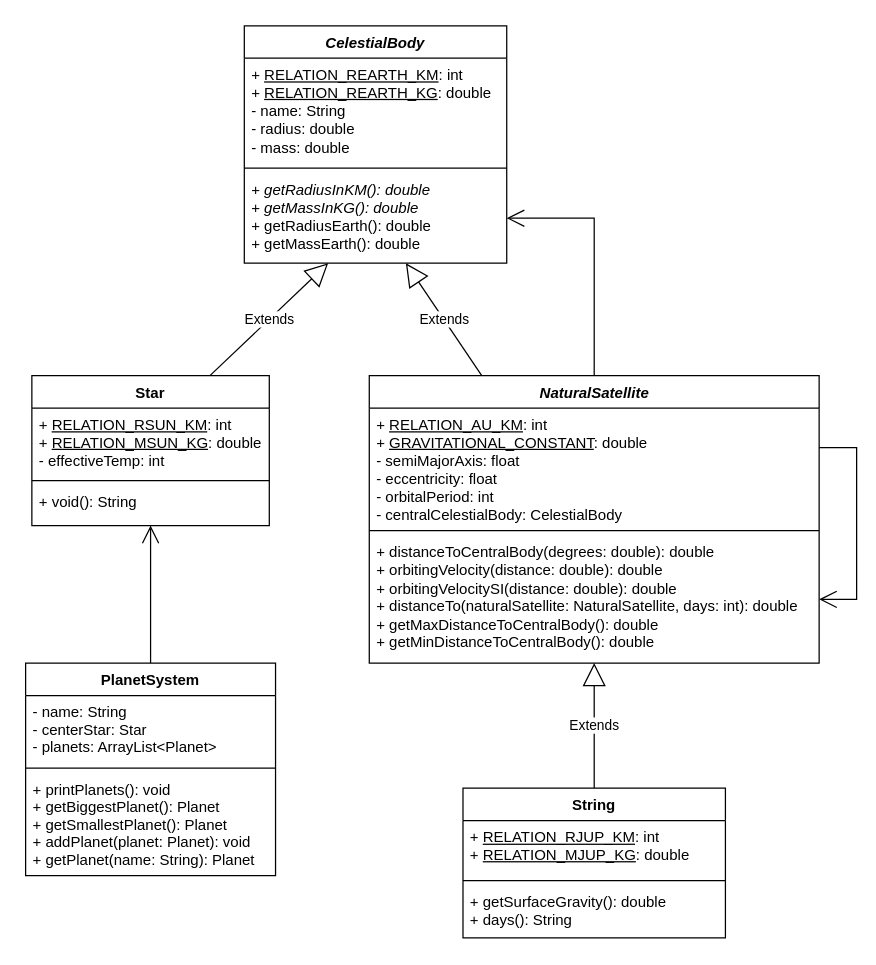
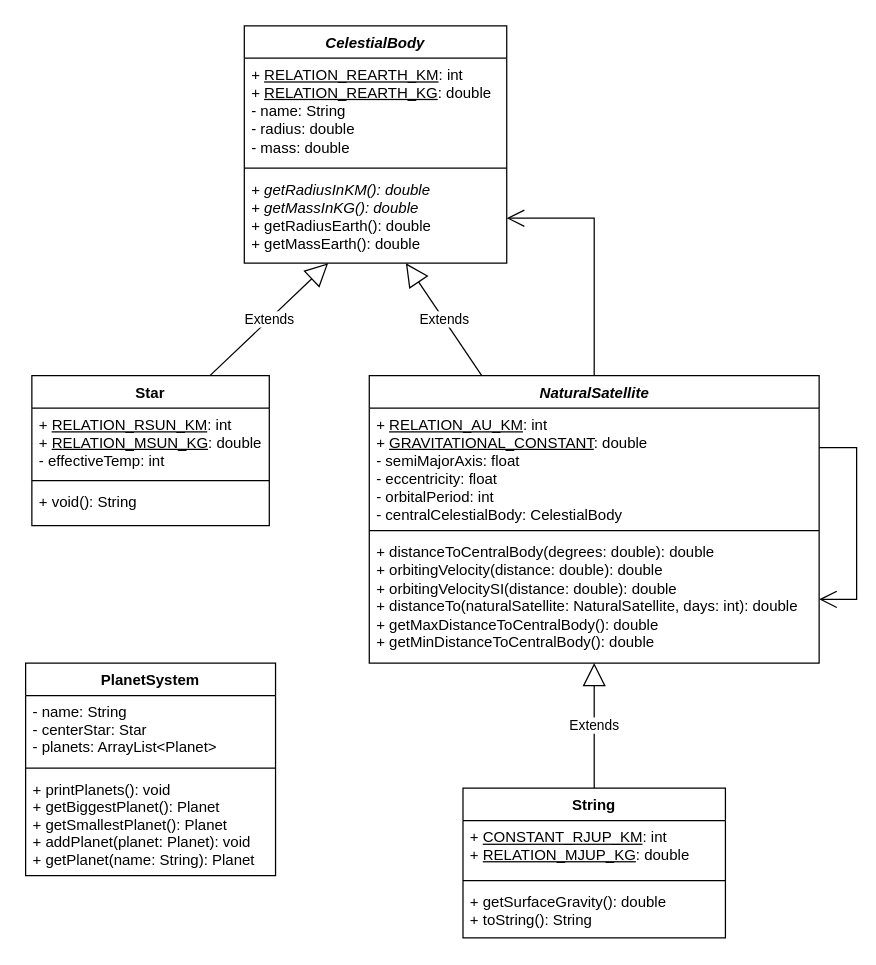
edge "PlanetSystem" -> "+ void(): String": removed
node "+ RELATION_RJUP_KM: int + RELATION_MJUP_KG: double": label "+ RELATION_RJUP_KM: int + RELATION_MJUP_KG: double" -> "+ CONSTANT_RJUP_KM: int + RELATION_MJUP_KG: double"
node "+ getSurfaceGravity(): double + days(): String": label "+ getSurfaceGravity(): double + days(): String" -> "+ getSurfaceGravity(): double + toString(): String"
